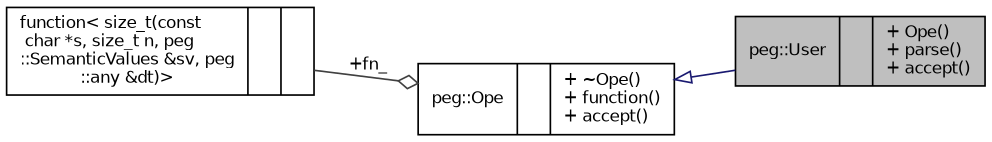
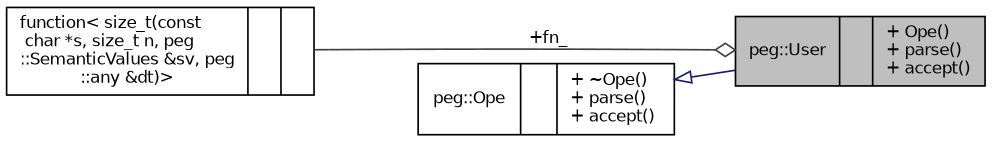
edge "function< size_t(const" -> "peg::Ope": now "function< size_t(const" -> "peg::User"
node "peg::Ope": text "+ function()" -> "+ parse()"
